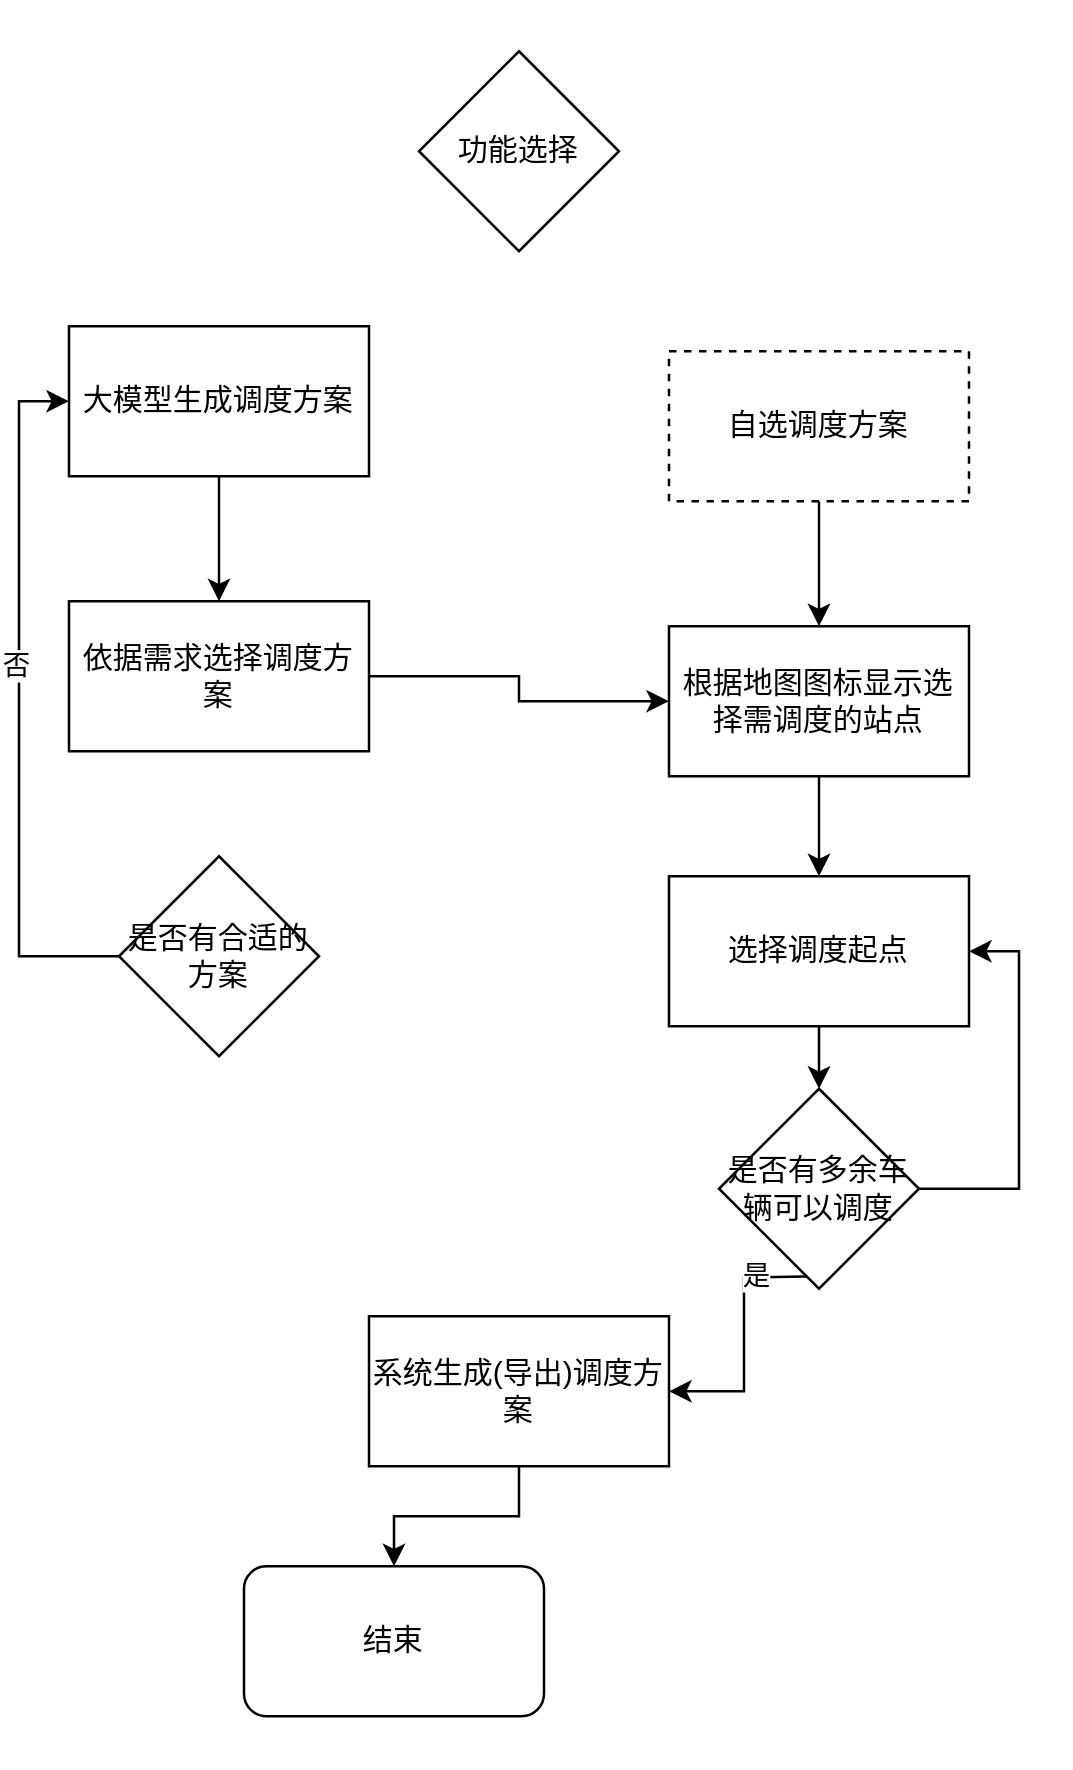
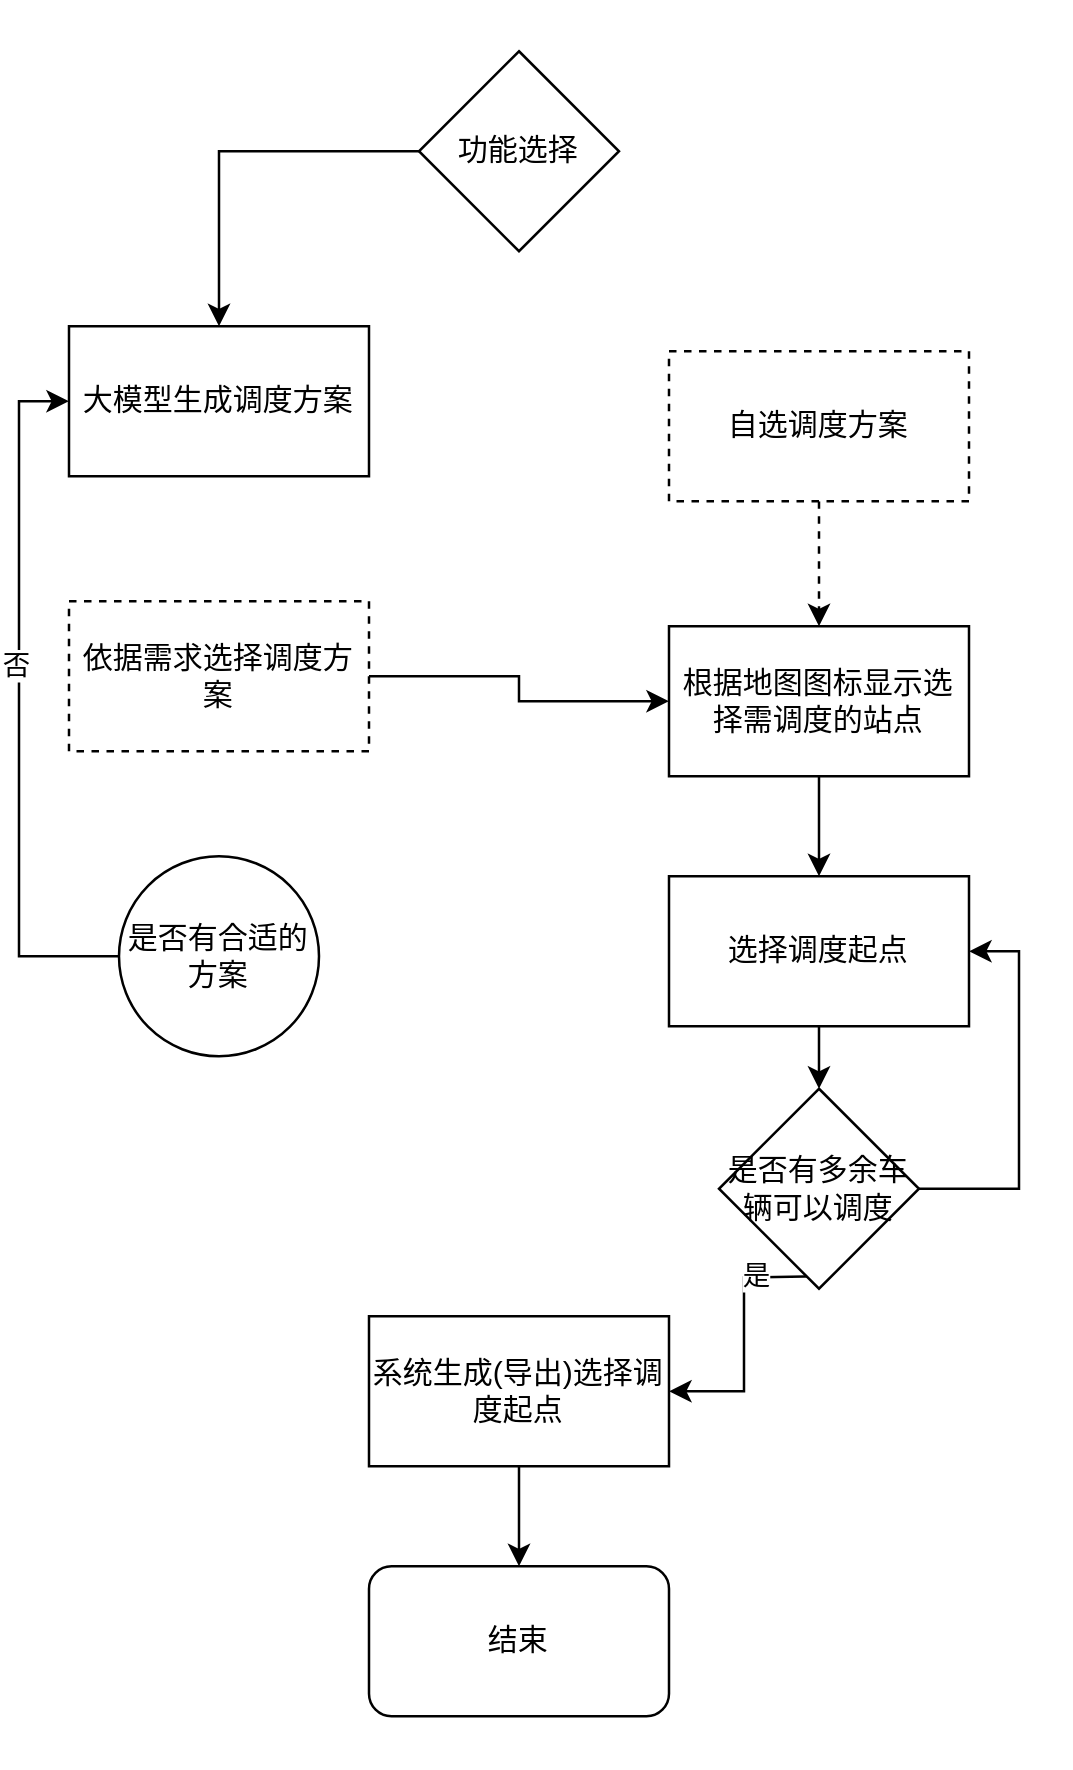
edge "功能选择" -> "大模型生成调度方案": added
edge "大模型生成调度方案" -> "依据需求选择调度方案": removed
edge "自选调度方案" -> "根据地图图标显示选择需调度的站点": style solid -> dashed
node "依据需求选择调度方案": style solid -> dashed
node "是否有合适的方案": shape diamond -> ellipse
node "系统生成(导出)调度方案": label "系统生成(导出)调度方案" -> "系统生成(导出)选择调度起点"
node "结束": moved (394, 1641) -> (519, 1641)
